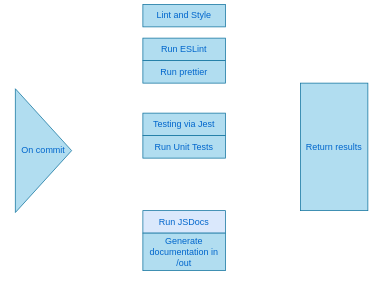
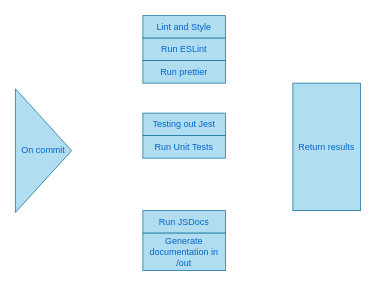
node "Lint and Style": moved (184, 15) -> (184, 27)
node "Testing via Jest": label "Testing via Jest" -> "Testing out Jest"
node "Return results": moved (334, 147) -> (327, 147)
node "Run JSDocs": fillcolor #dae8fc -> #b1ddf0
